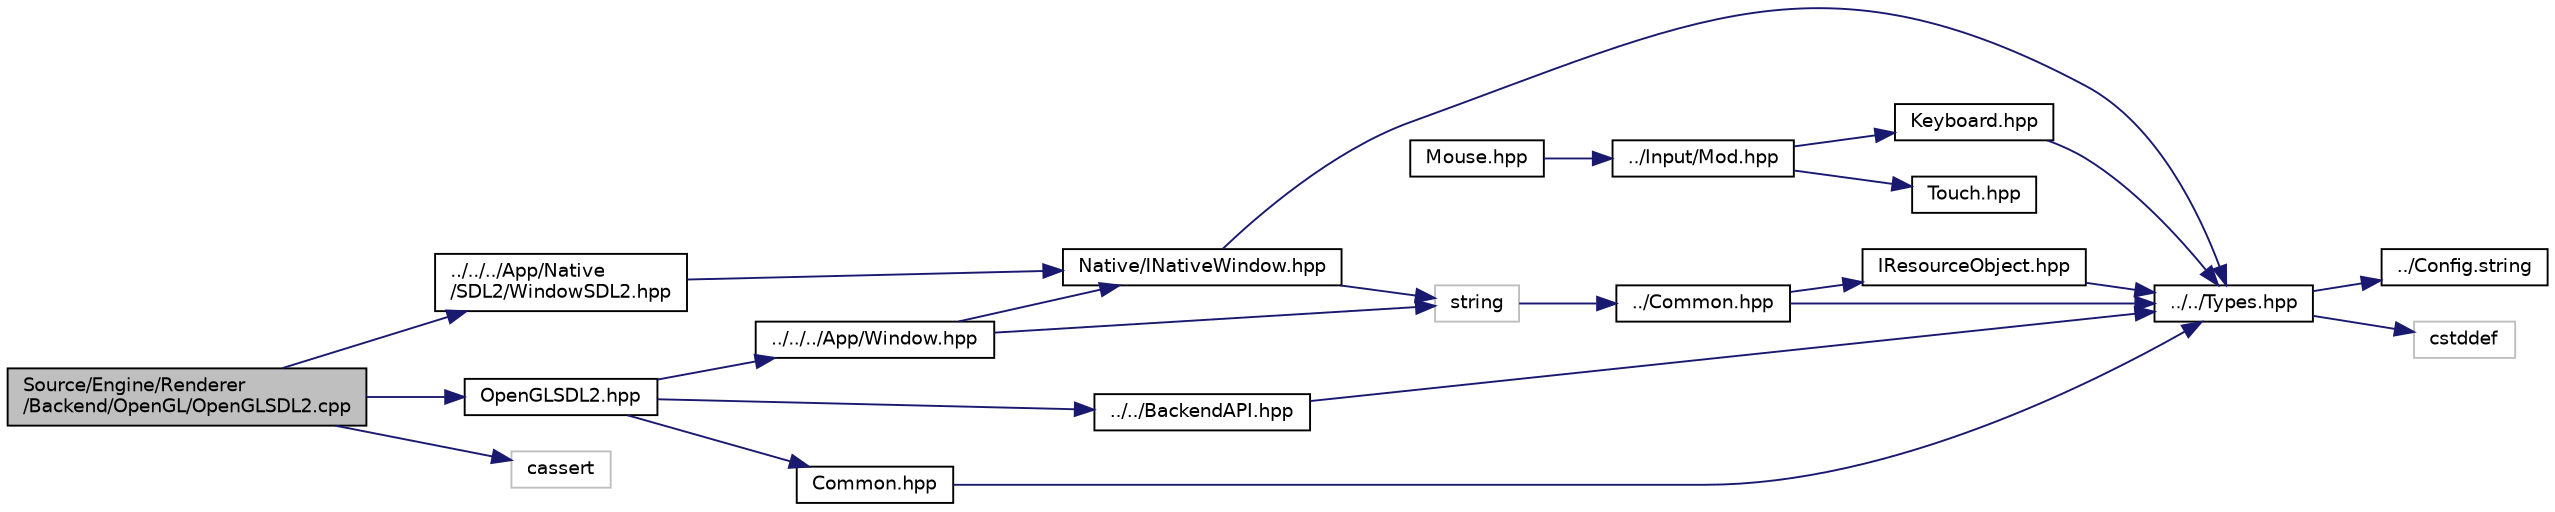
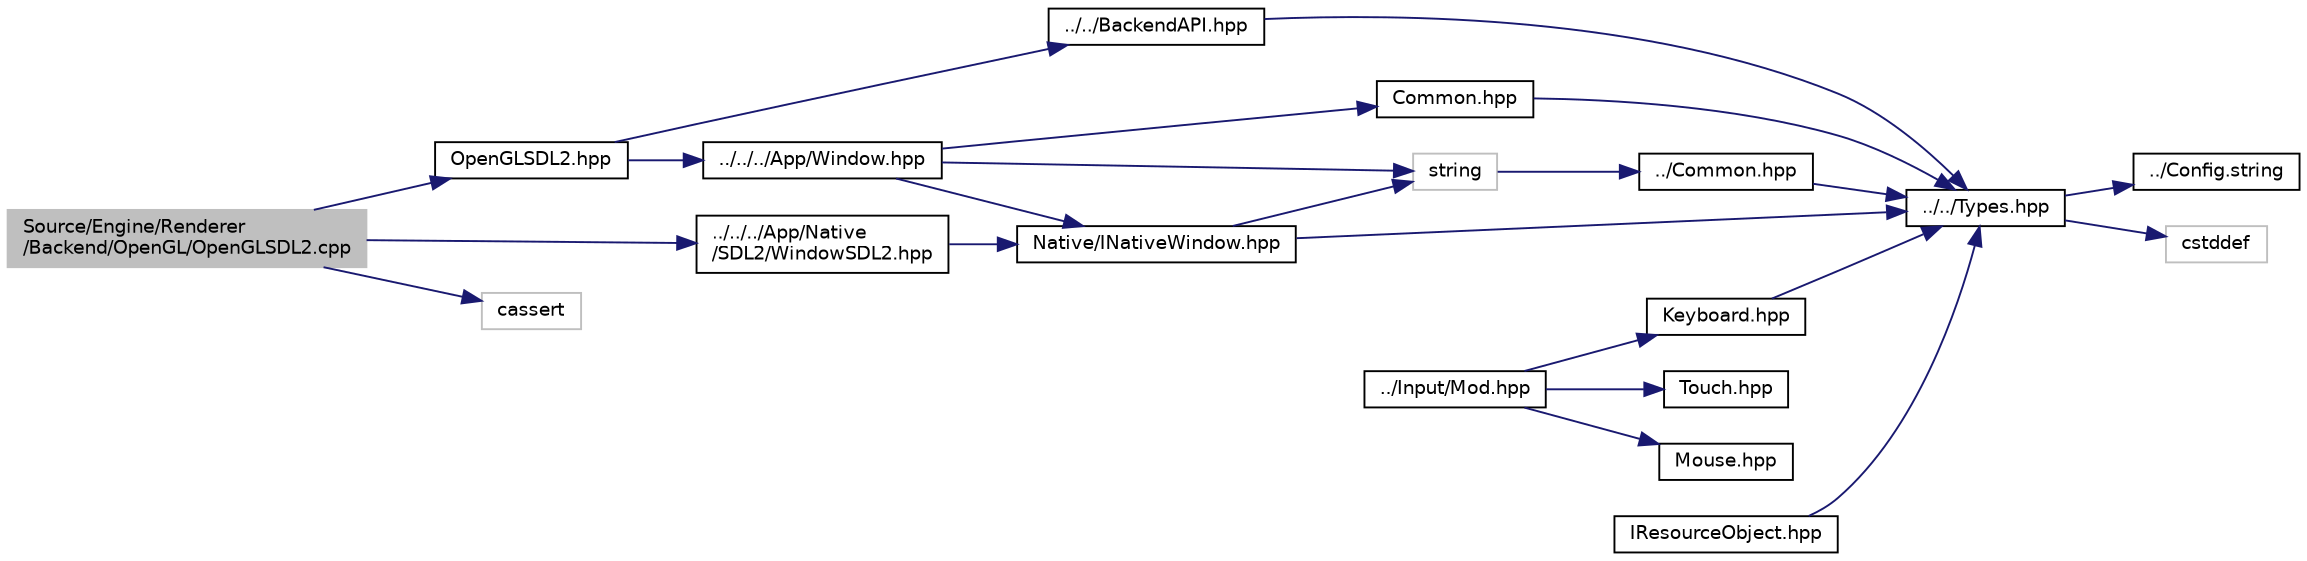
edge "Mouse.hpp" -> "../Input/Mod.hpp": reversed
edge "../Common.hpp" -> "IResourceObject.hpp": removed
node "Source/Engine/Renderer /Backend/OpenGL/OpenGLSDL2.cpp": color black -> grey75
edge "OpenGLSDL2.hpp" -> "Common.hpp": now "../../../App/Window.hpp" -> "Common.hpp"
